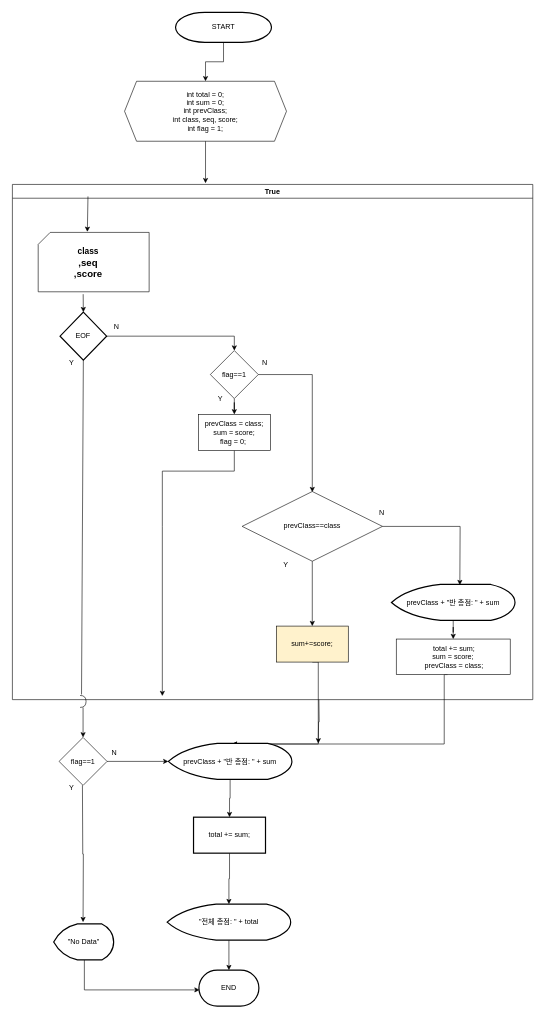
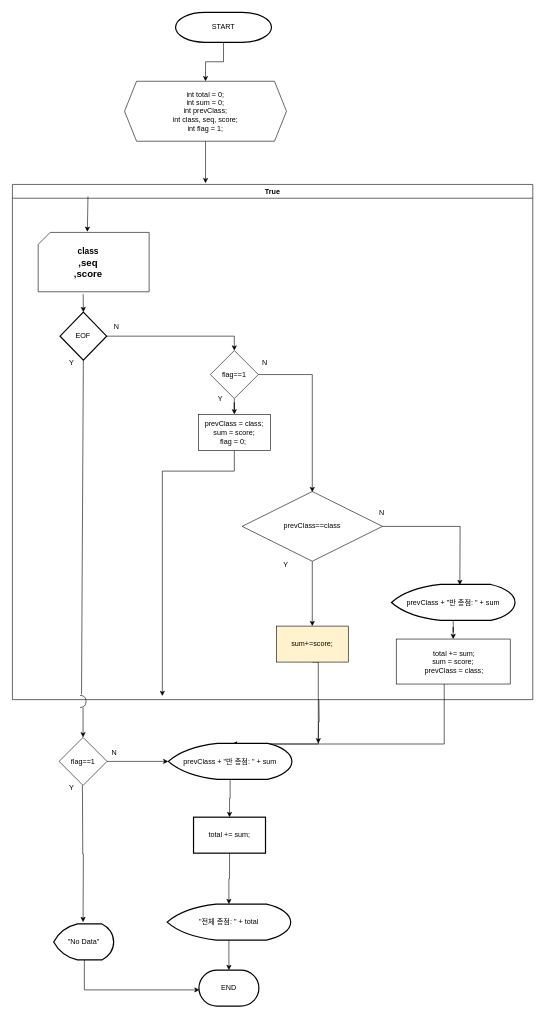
node "total += sum; sum = score; prevClass = class;": size 114x35 -> 114x45
